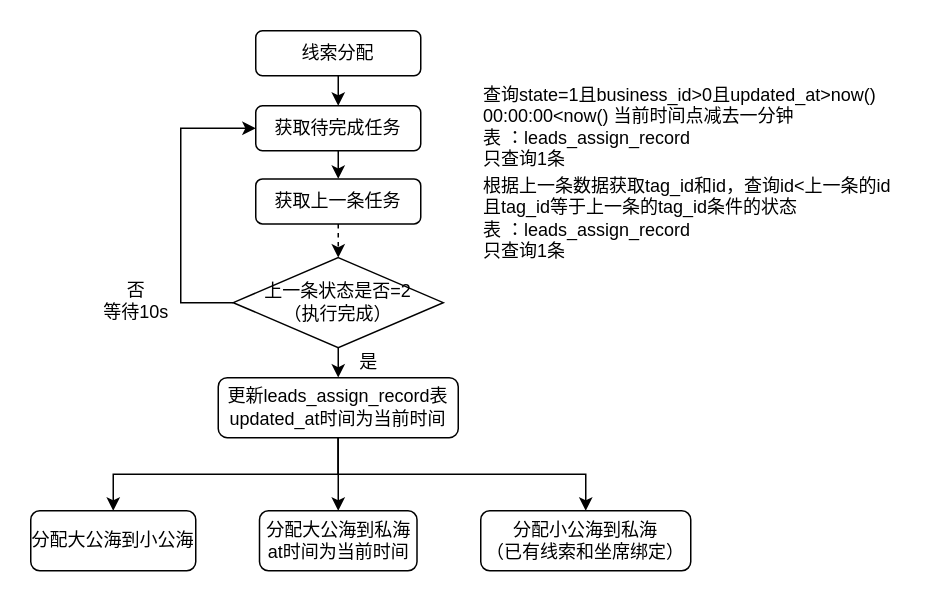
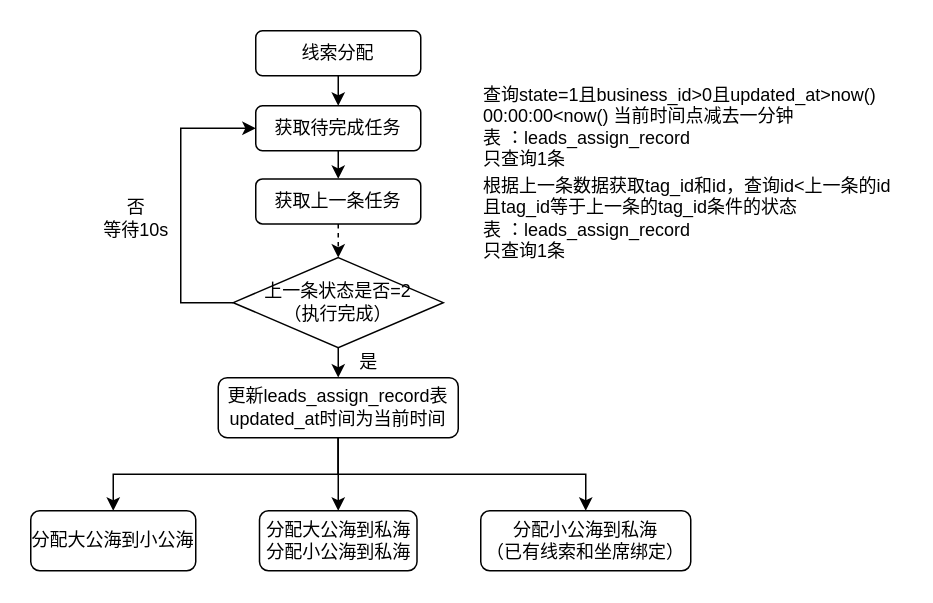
node "否 等待10s": moved (136, 301) -> (136, 218)
node "分配大公海到私海 at时间为当前时间": label "分配大公海到私海 at时间为当前时间" -> "分配大公海到私海 分配小公海到私海"
